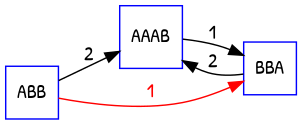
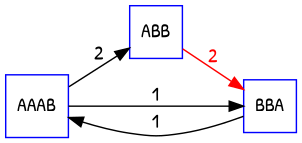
edge "BBA" -> "AAAB": label "2" -> "1"
edge "ABB" -> "AAAB": reversed
edge "ABB" -> "BBA": label "1" -> "2"
